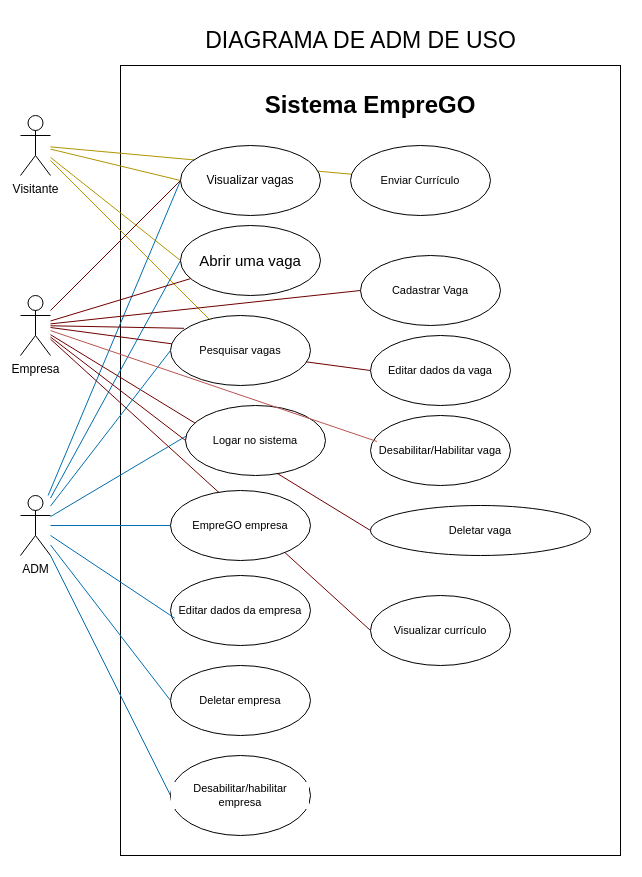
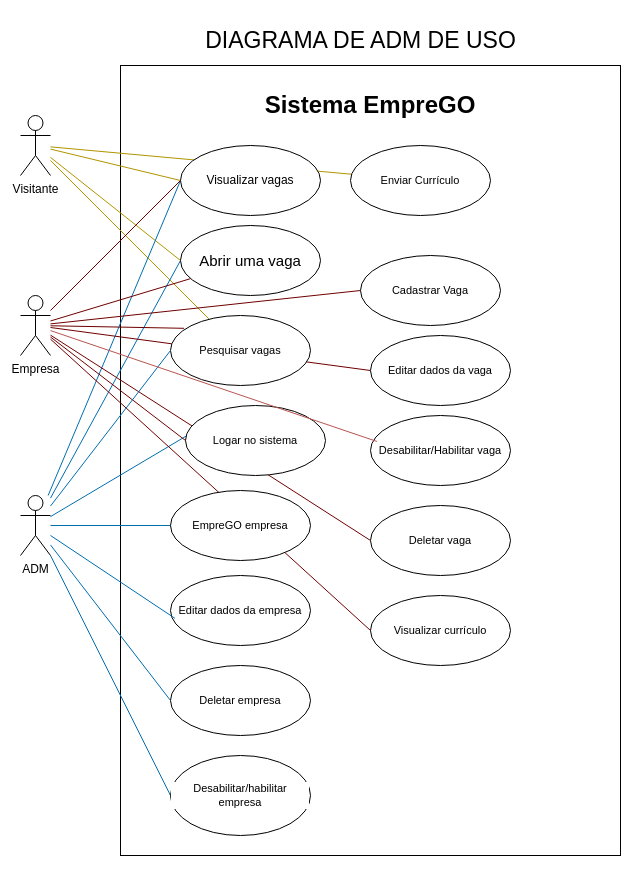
node "Deletar vaga": size 220x50 -> 140x70
